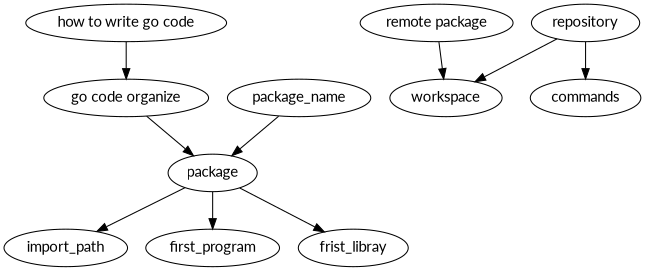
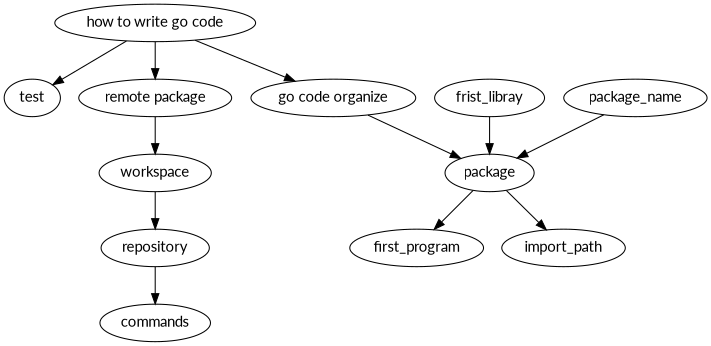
edge "how to write go code" -> "remote package": added
edge "repository" -> "workspace": reversed
node "test": added
edge "package" -> "frist_libray": reversed
